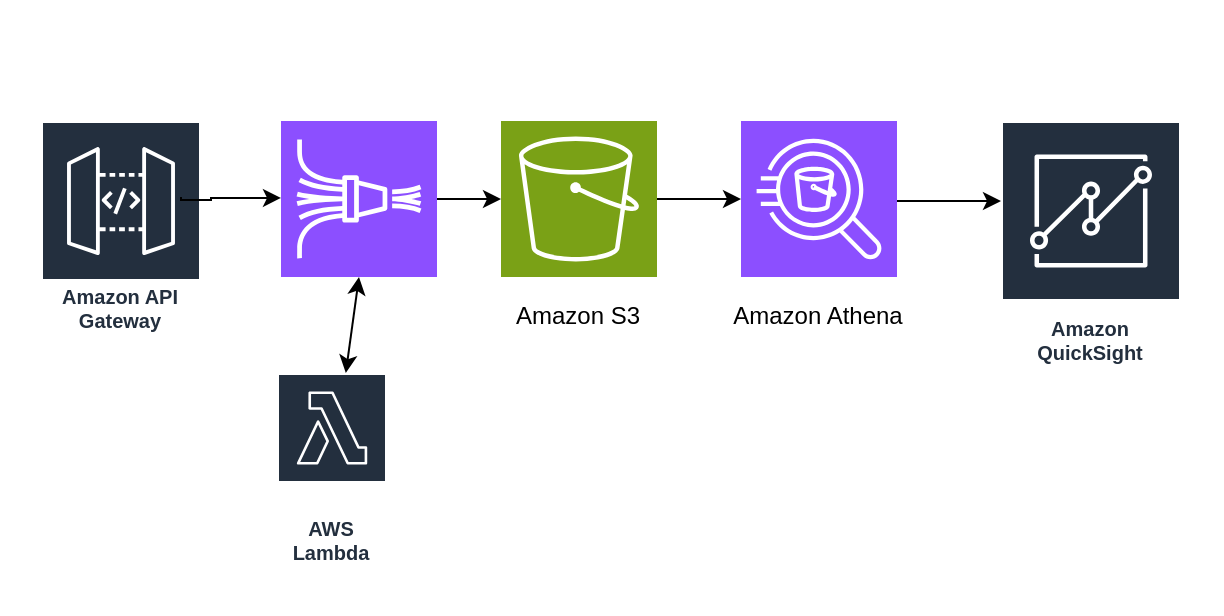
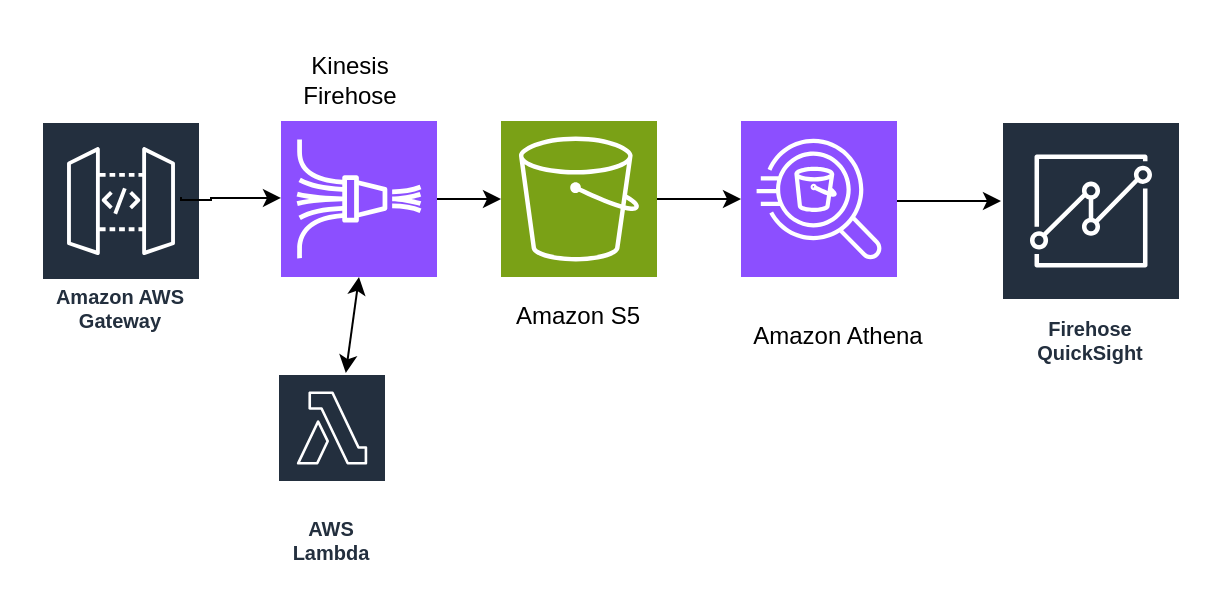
node "Kinesis Firehose": added
node "Amazon API Gateway": label "Amazon API Gateway" -> "Amazon AWS Gateway"
node "Amazon S3": label "Amazon S3" -> "Amazon S5"
node "Amazon Athena": moved (819, 317) -> (839, 337)
node "Amazon QuickSight": label "Amazon QuickSight" -> "Firehose QuickSight"
